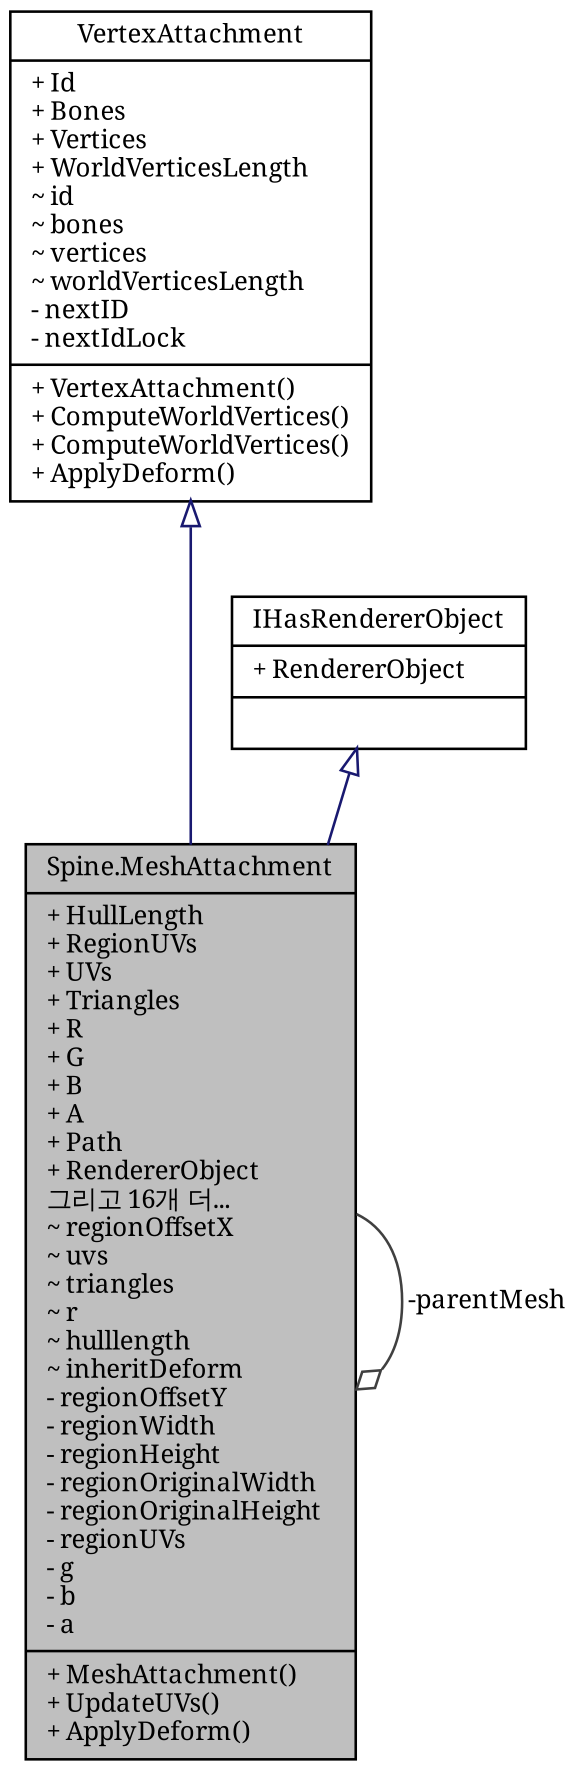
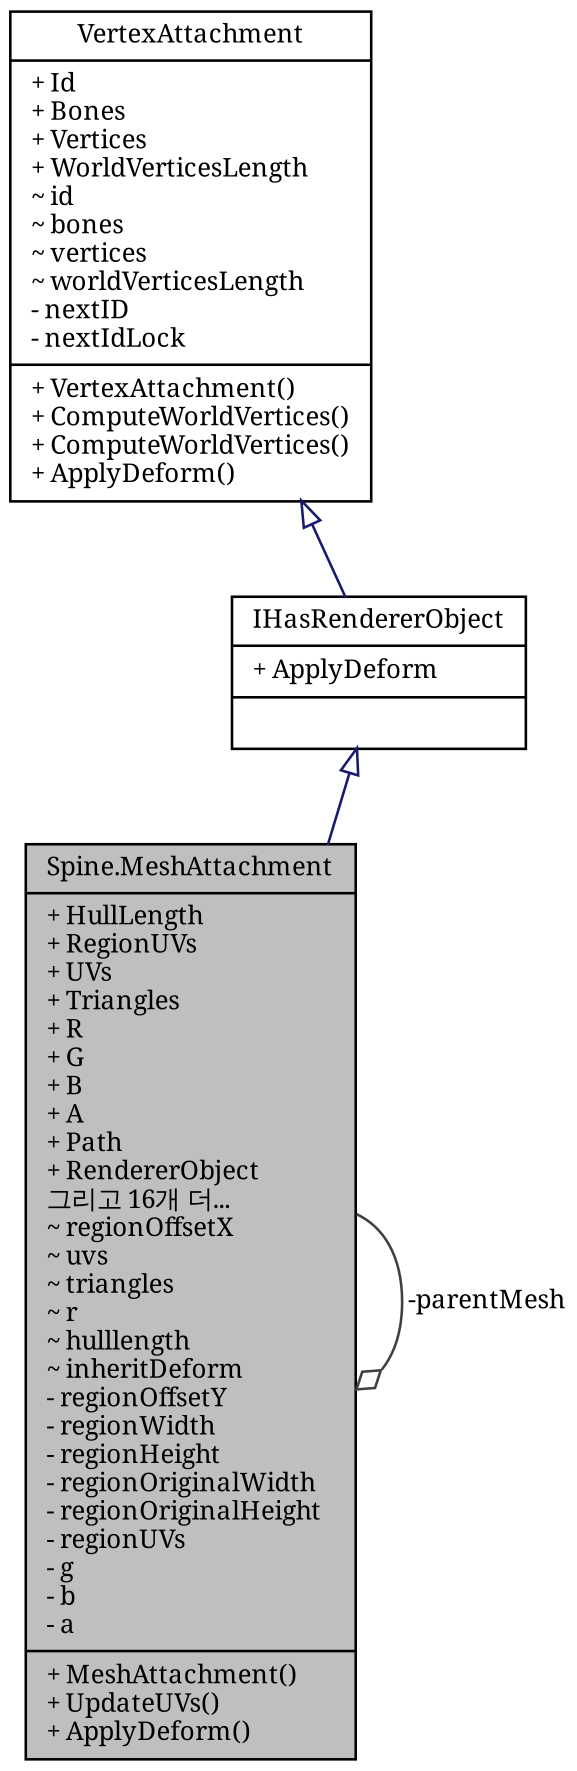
node "IHasRendererObject": text "+ RendererObject" -> "+ ApplyDeform"
edge "Spine.MeshAttachment" -> "VertexAttachment": now "IHasRendererObject" -> "VertexAttachment"
